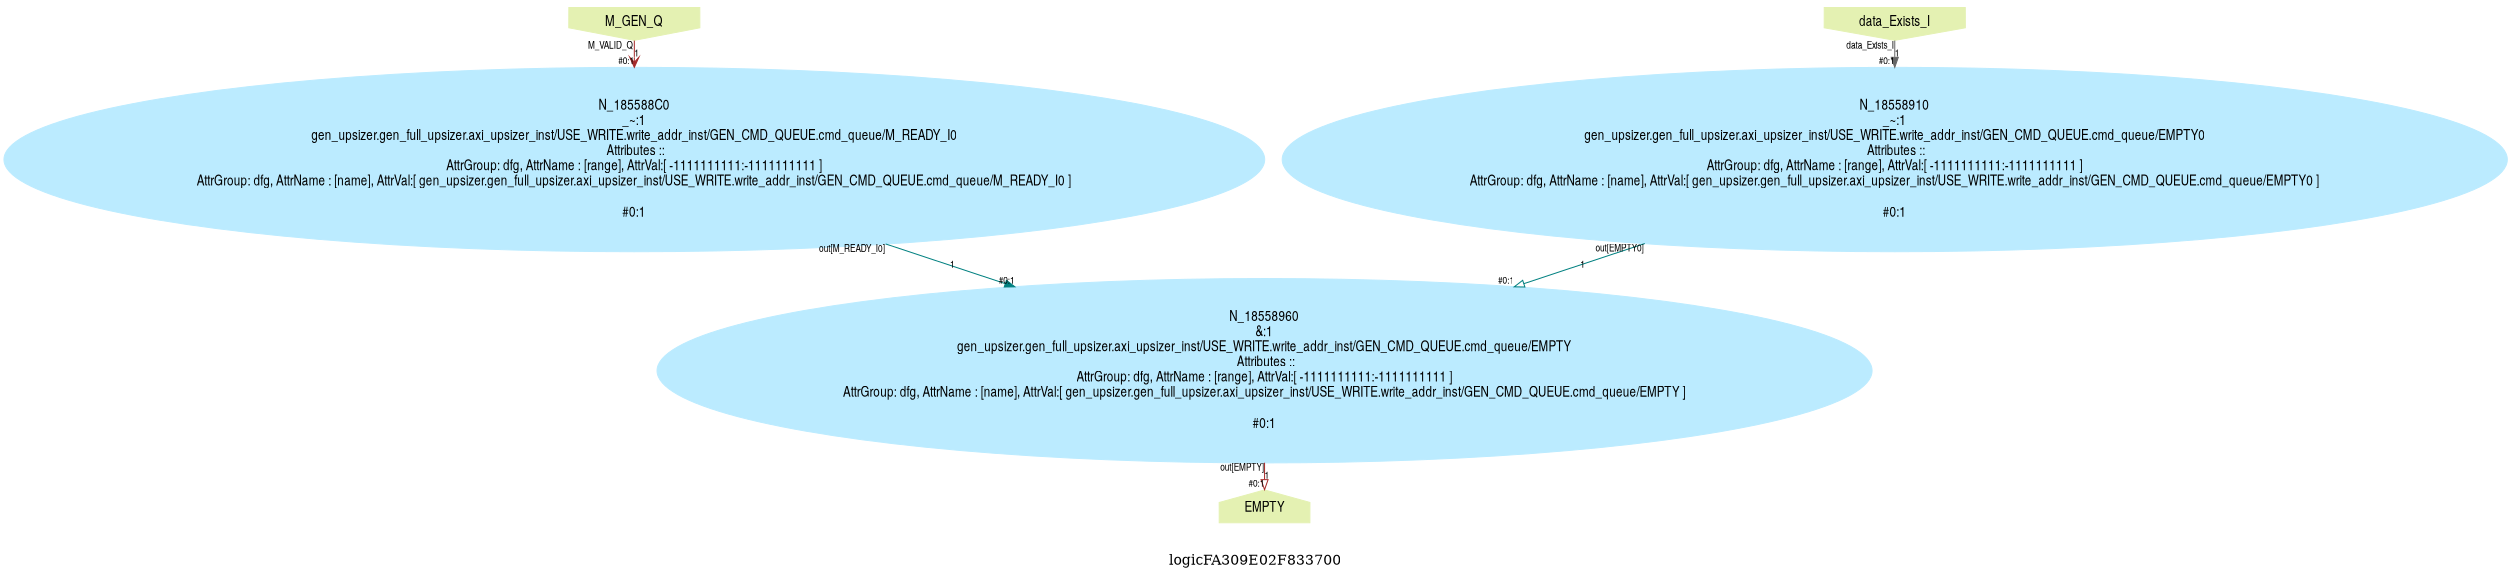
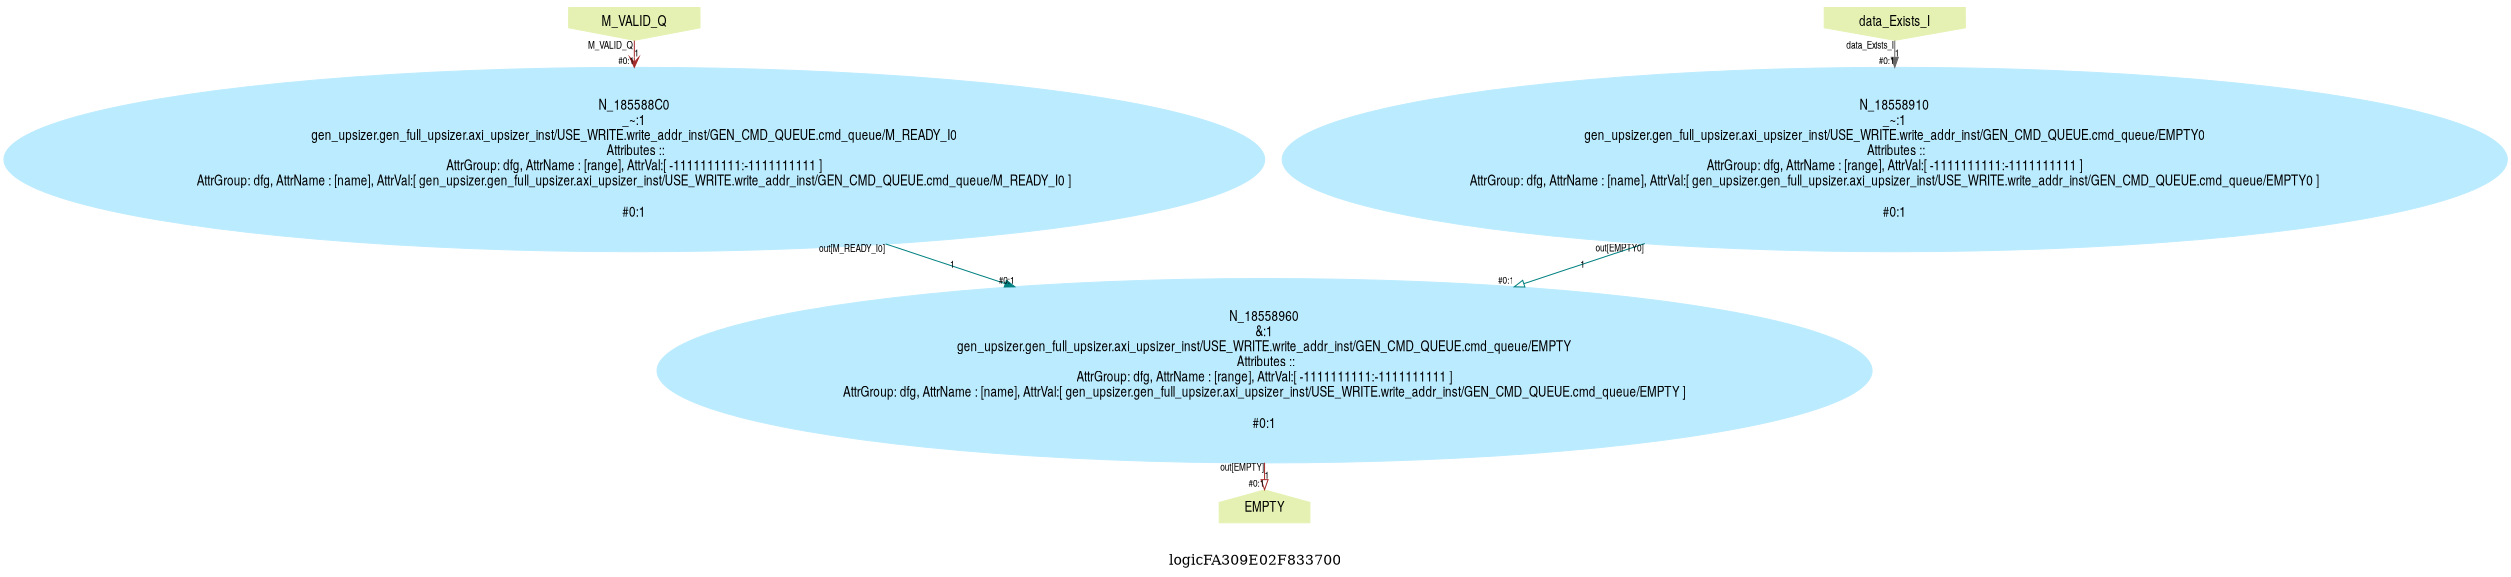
node "M_GEN_Q": label "M_GEN_Q" -> "M_VALID_Q"
